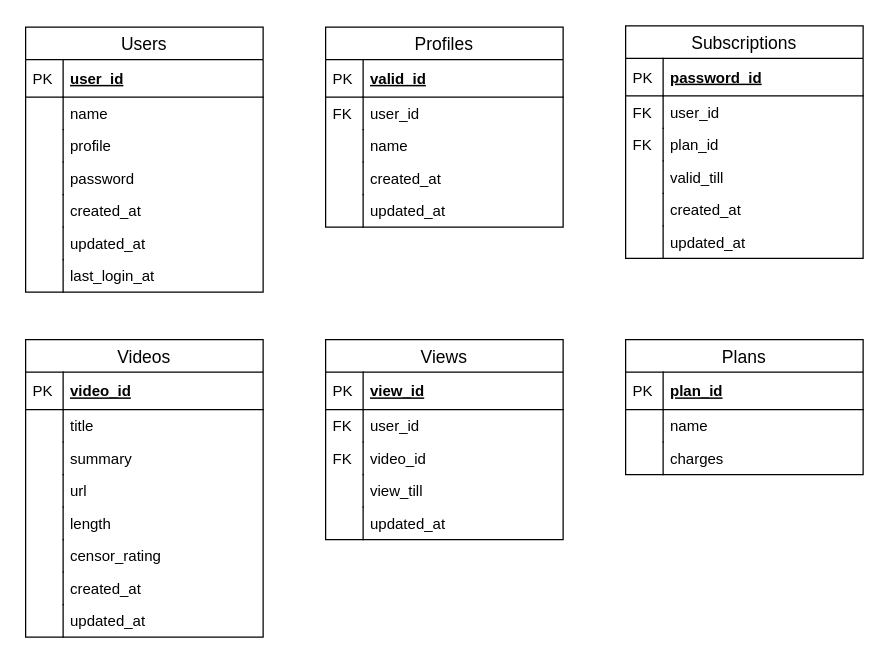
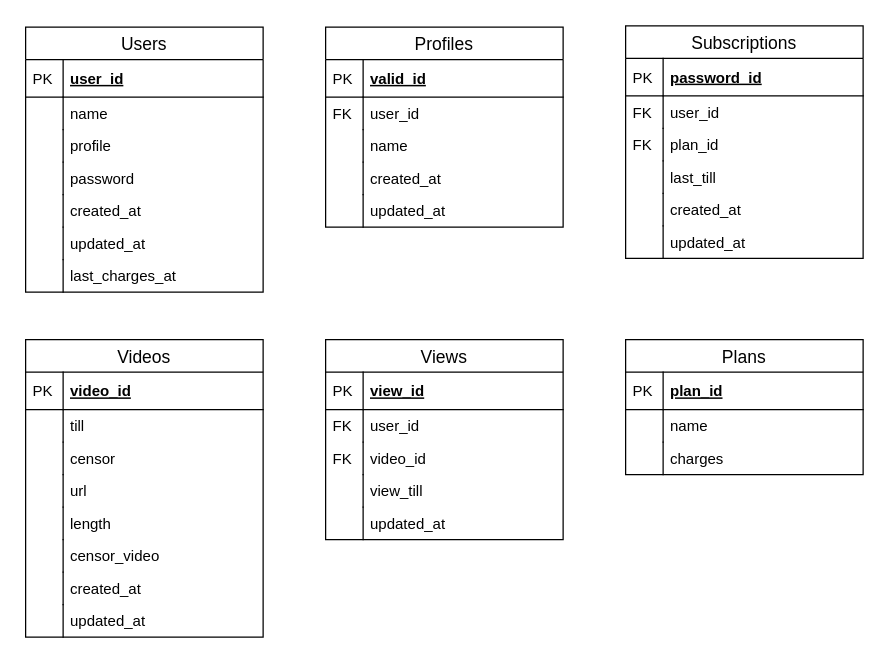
node "valid_till": label "valid_till" -> "last_till"
node "last_login_at": label "last_login_at" -> "last_charges_at"
node "title": label "title" -> "till"
node "summary": label "summary" -> "censor"
node "censor_rating": label "censor_rating" -> "censor_video"
